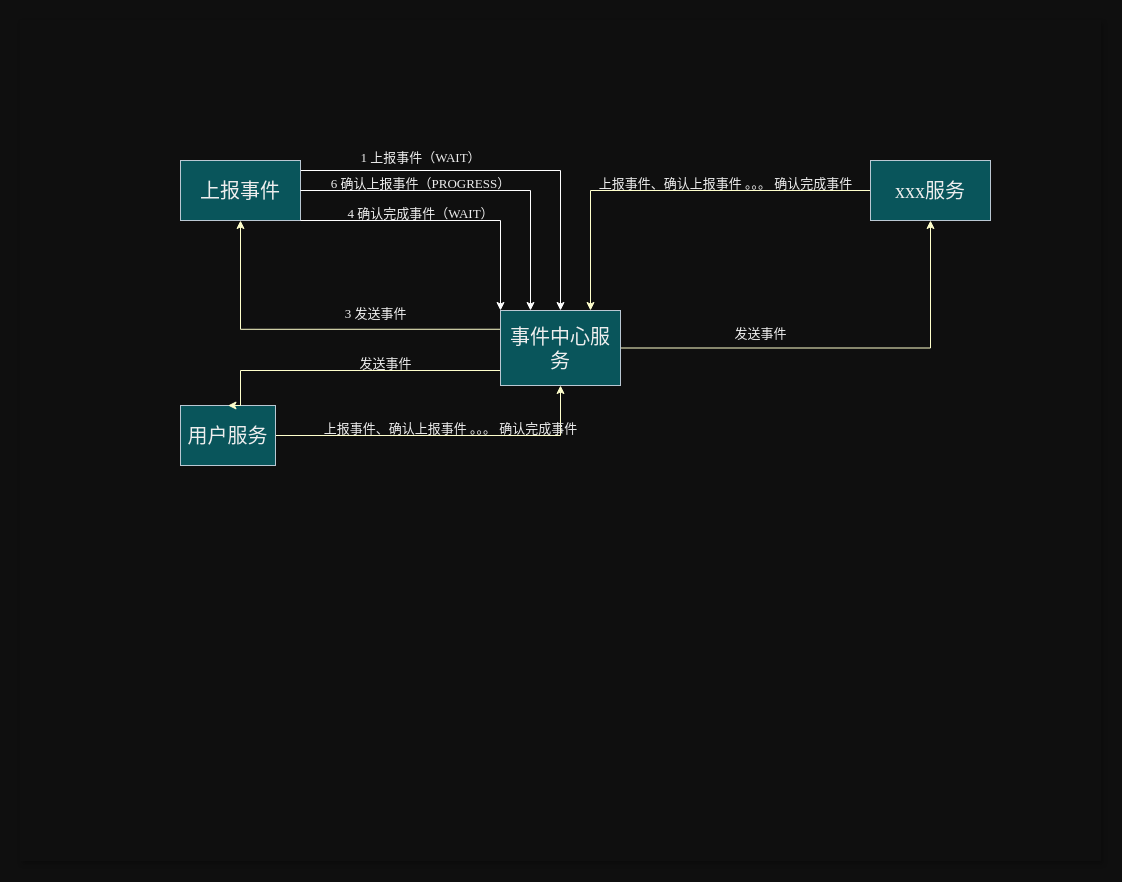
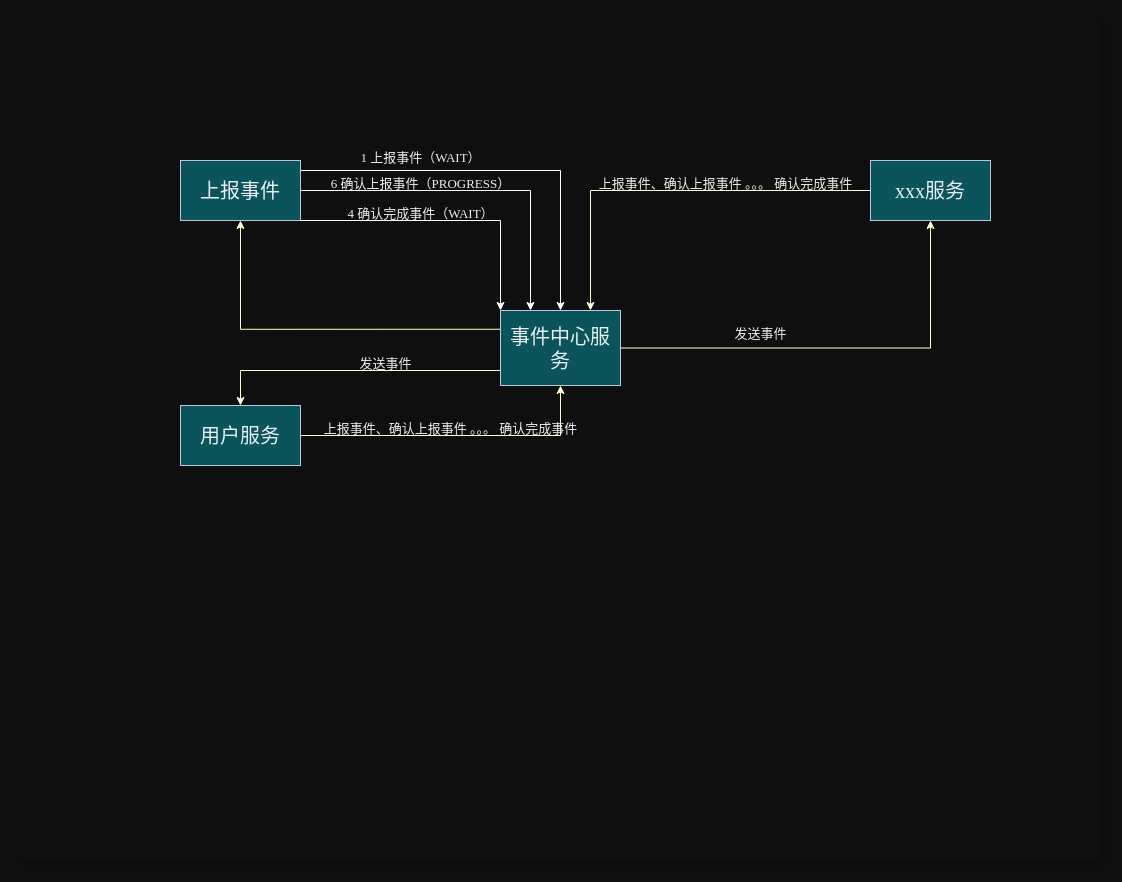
node "3 发送事件": removed
node "用户服务": size 95x60 -> 120x60
